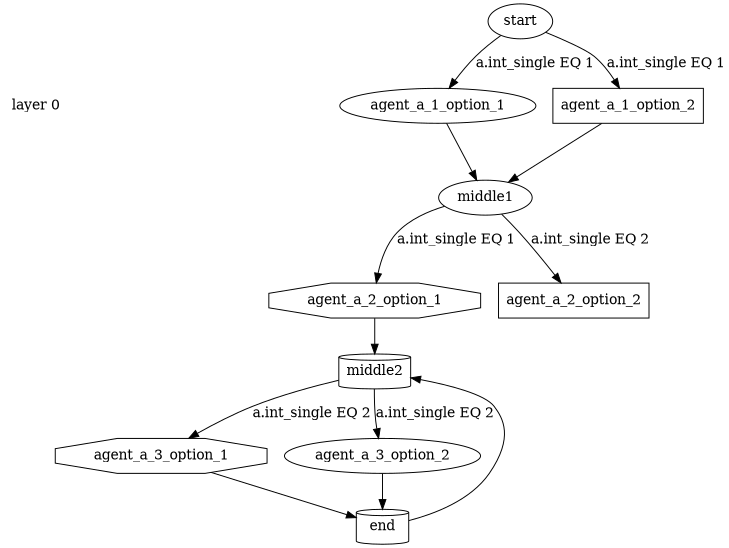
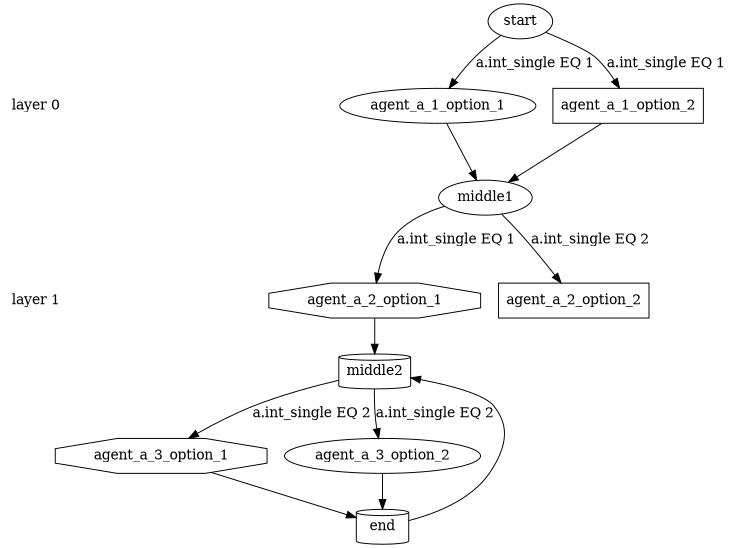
node "layer 1": added
